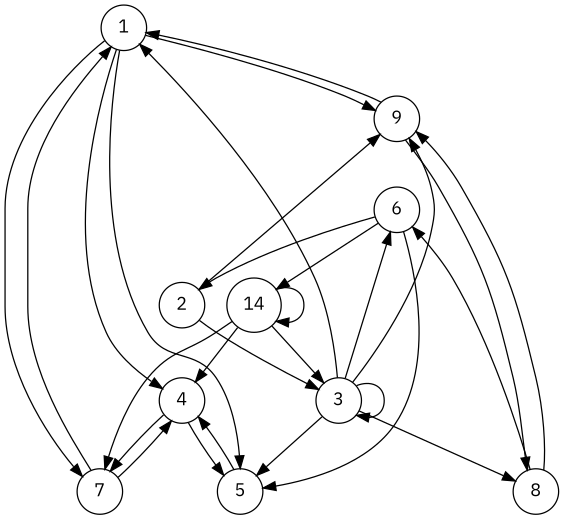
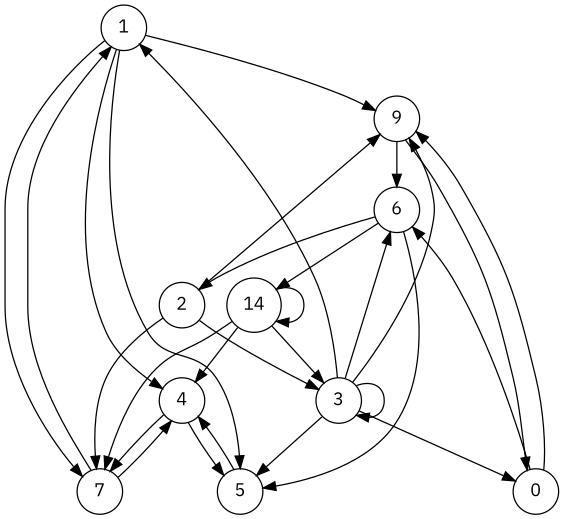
edge "9" -> "1": now "9" -> "6"
edge "2" -> "7": added
node "8": label "8" -> "0"
